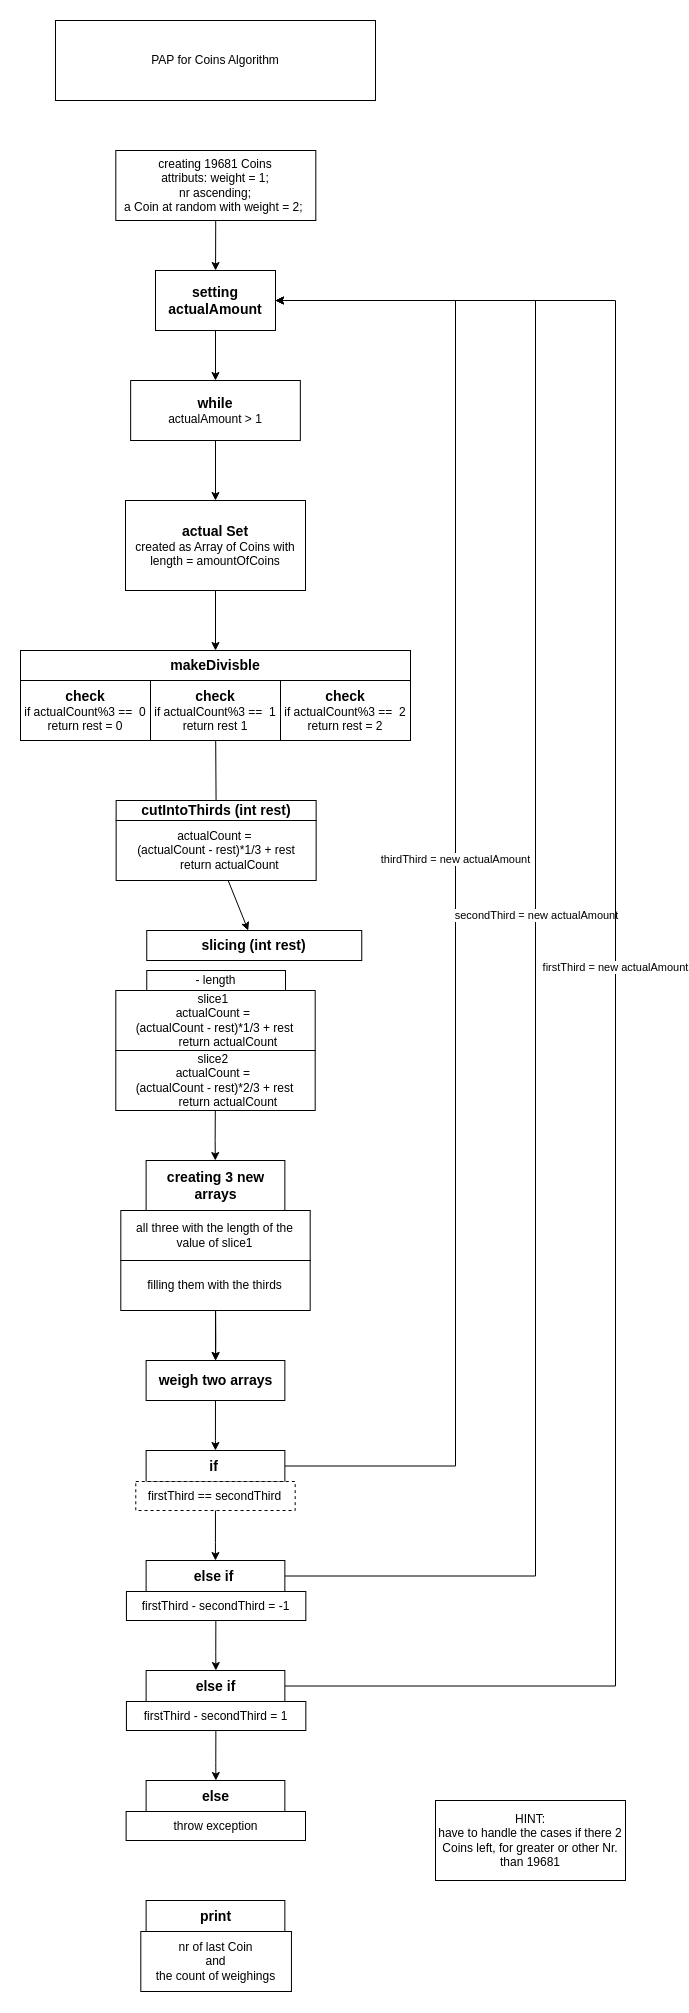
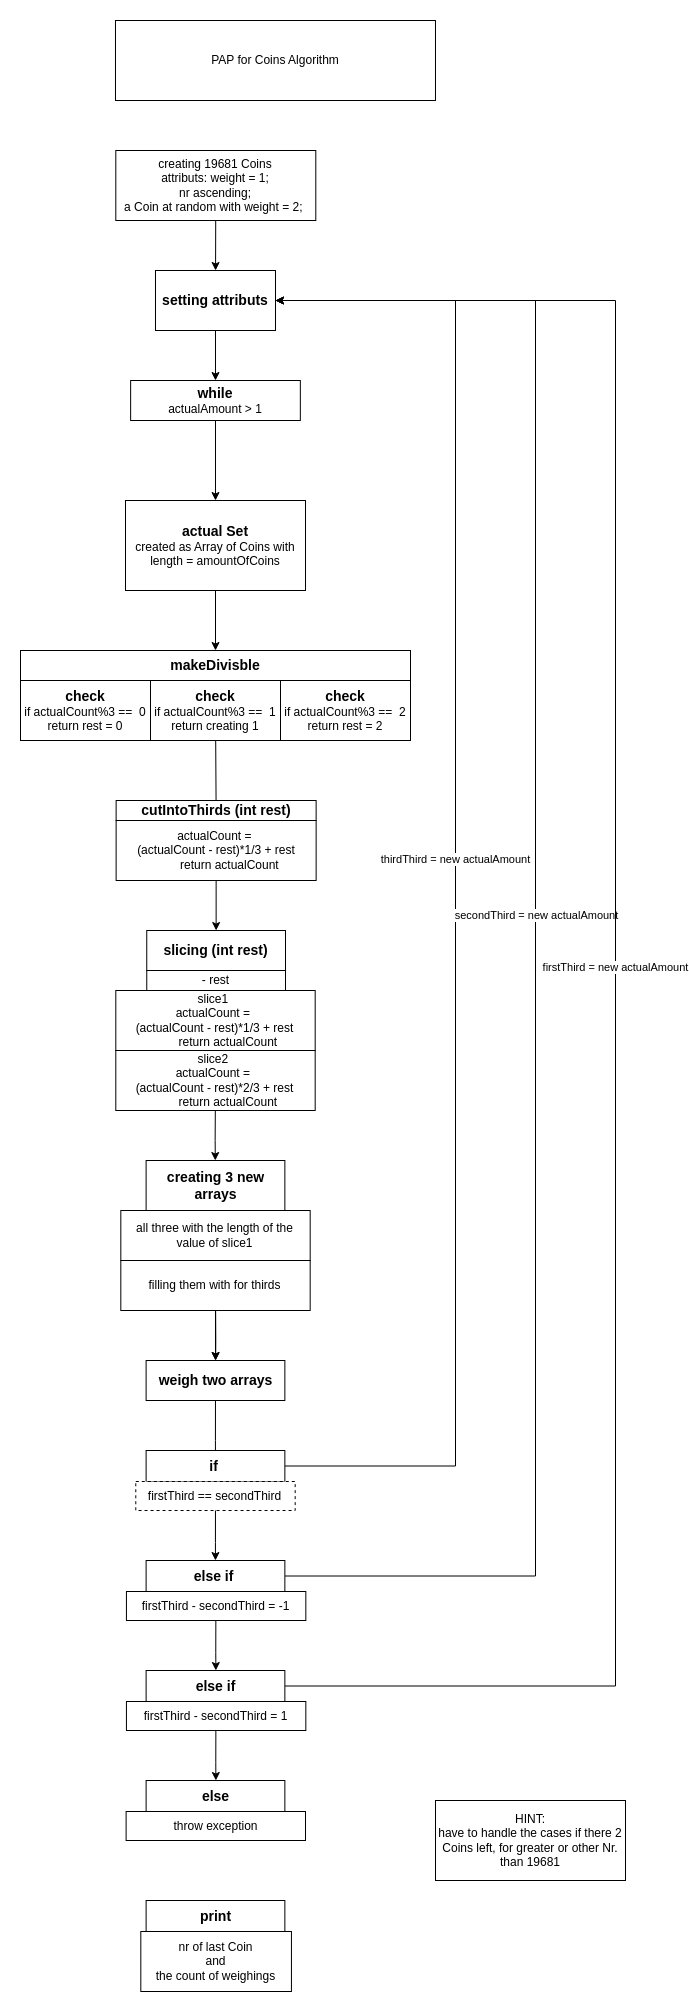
node "PAP for Coins Algorithm": moved (215, 61) -> (275, 61)
node "setting actualAmount": label "setting actualAmount" -> "setting attributs"
node "while actualAmount > 1": size 170x60 -> 170x40
node "check if actualCount%3 == 1 return rest 1": label "check if actualCount%3 == 1 return rest 1" -> "check if actualCount%3 == 1 return creating 1"
node "slicing (int rest)": size 215x30 -> 139x40
node "- length": label "- length" -> "- rest"
node "filling them with the thirds": label "filling them with the thirds" -> "filling them with for thirds"
edge "weigh two arrays" -> "if": arrowhead classic -> none
